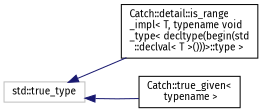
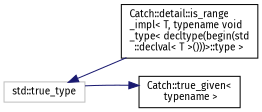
edge "Catch::true_given< typename >" -> "std::true_type": reversed
